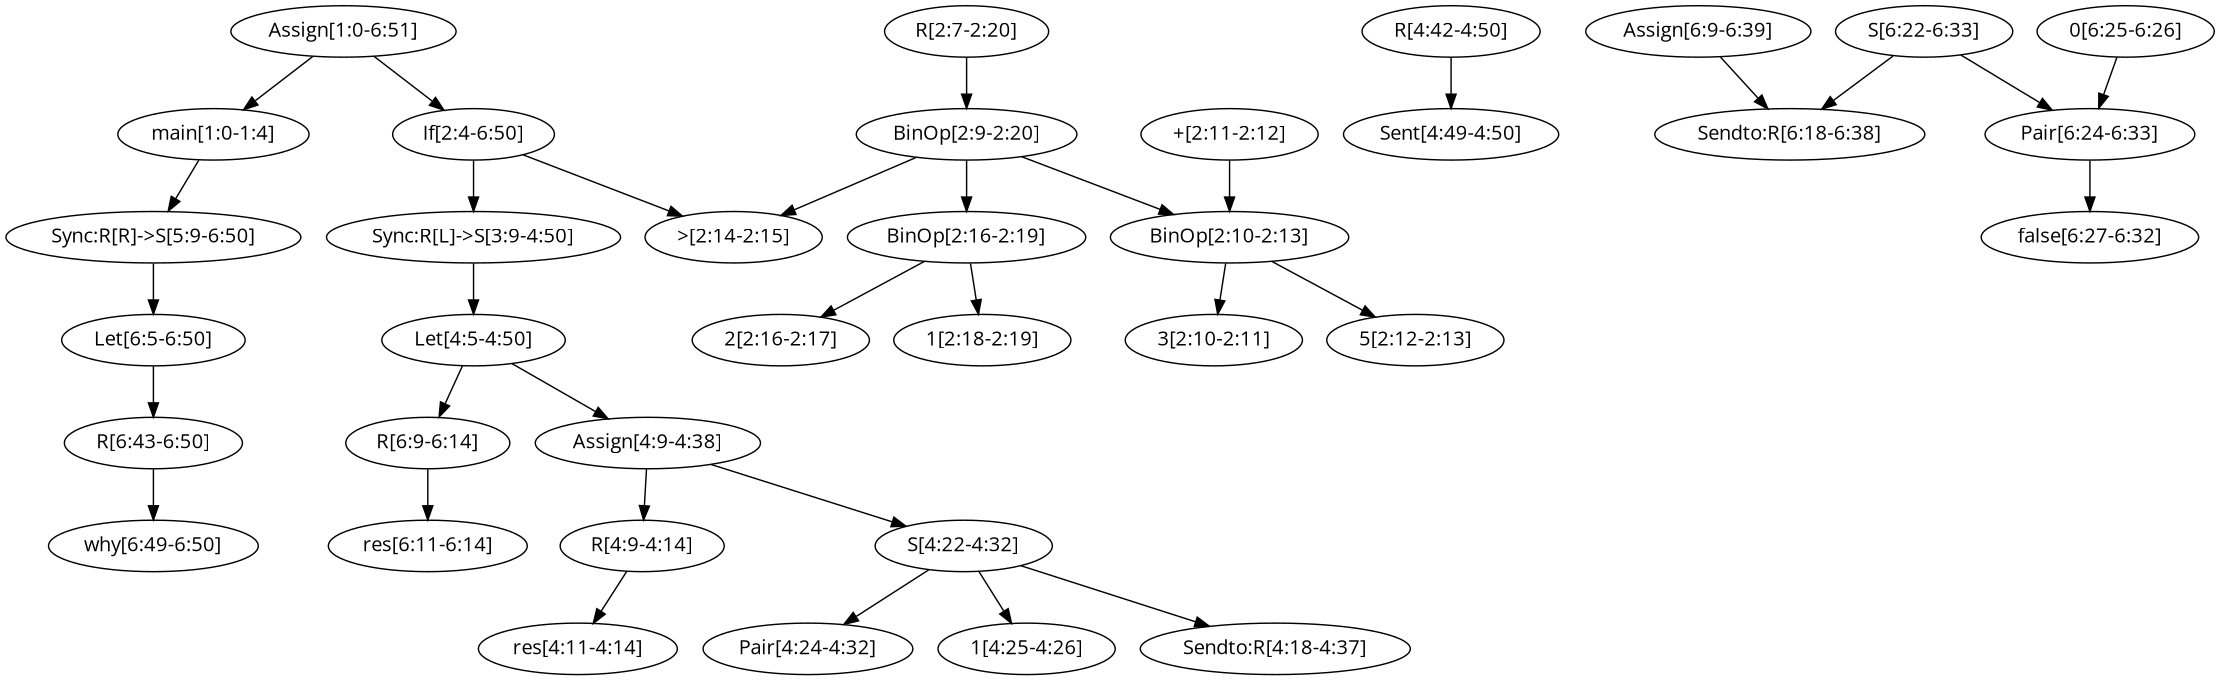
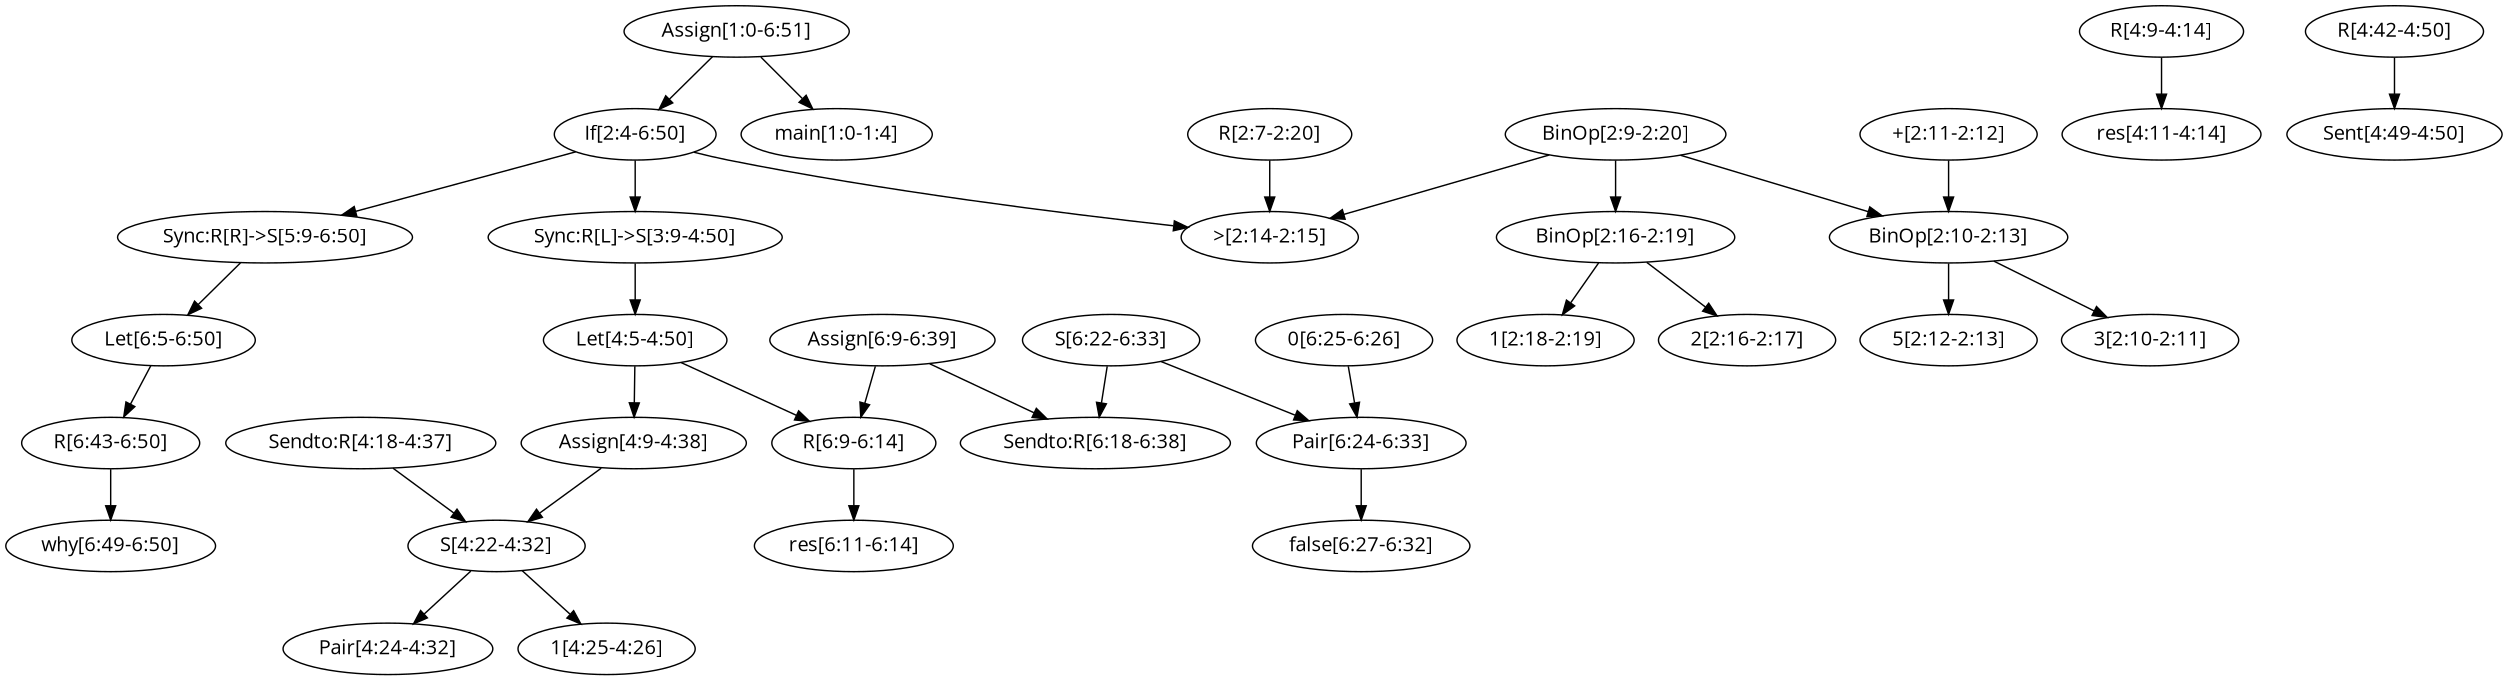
edge "R[2:7-2:20]" -> "BinOp[2:9-2:20]": now "R[2:7-2:20]" -> ">[2:14-2:15]"
edge "main[1:0-1:4]" -> "Sync:R[R]->S[5:9-6:50]": now "If[2:4-6:50]" -> "Sync:R[R]->S[5:9-6:50]"
edge "Assign[6:9-6:39]" -> "R[6:9-6:14]": added
edge "Assign[4:9-4:38]" -> "R[4:9-4:14]": removed
edge "S[4:22-4:32]" -> "Sendto:R[4:18-4:37]": reversed
